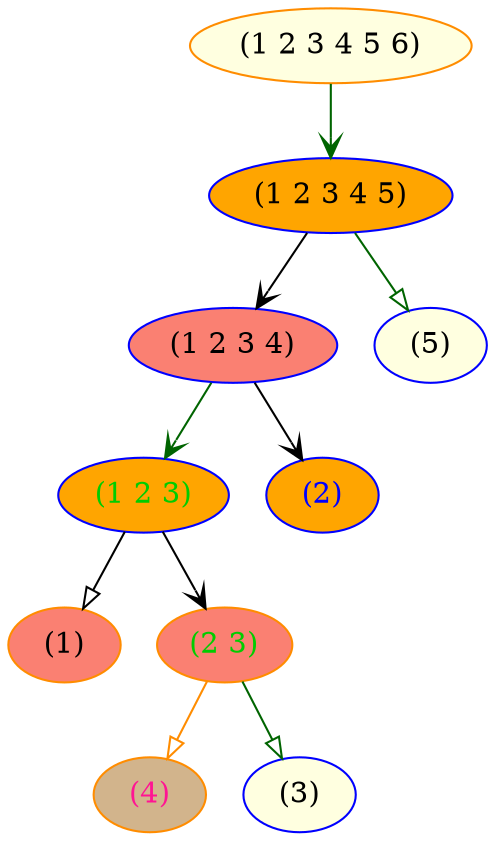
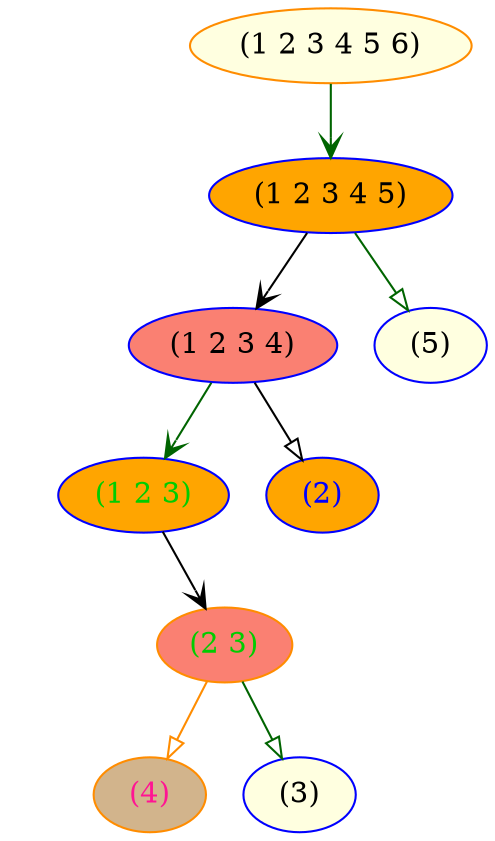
edge "(1 2 3 4)" -> "(2)": arrowhead vee -> onormal
node "(1)": removed
